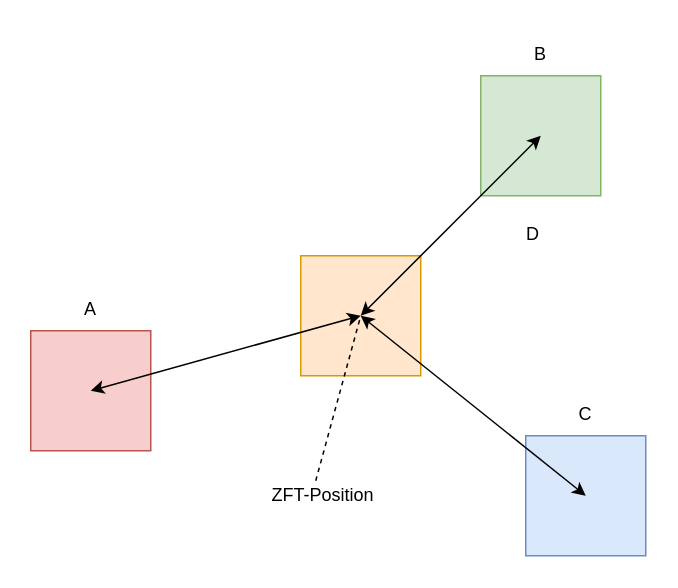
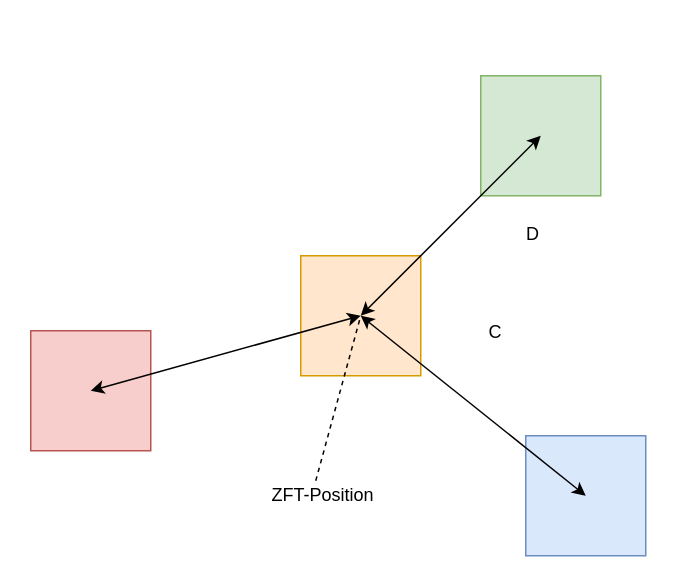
node "B": removed
node "A": removed
node "C": moved (586, 413) -> (496, 331)
